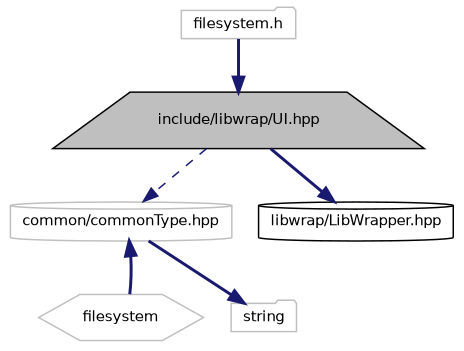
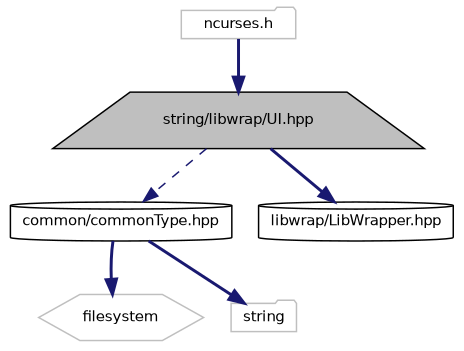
node "filesystem.h": label "filesystem.h" -> "ncurses.h"
node "include/libwrap/UI.hpp": label "include/libwrap/UI.hpp" -> "string/libwrap/UI.hpp"
node "common/commonType.hpp": color grey75 -> black
edge "filesystem" -> "common/commonType.hpp": reversed
